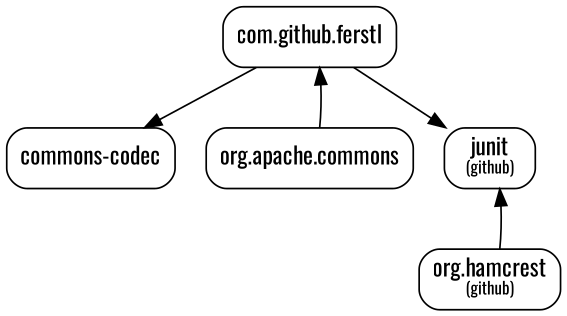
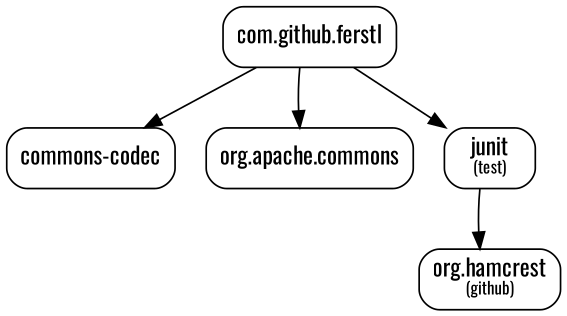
edge "org.apache.commons" -> "com.github.ferstl": reversed
node "junit": text "(github)" -> "(test)"
edge "org.hamcrest" -> "junit": reversed
